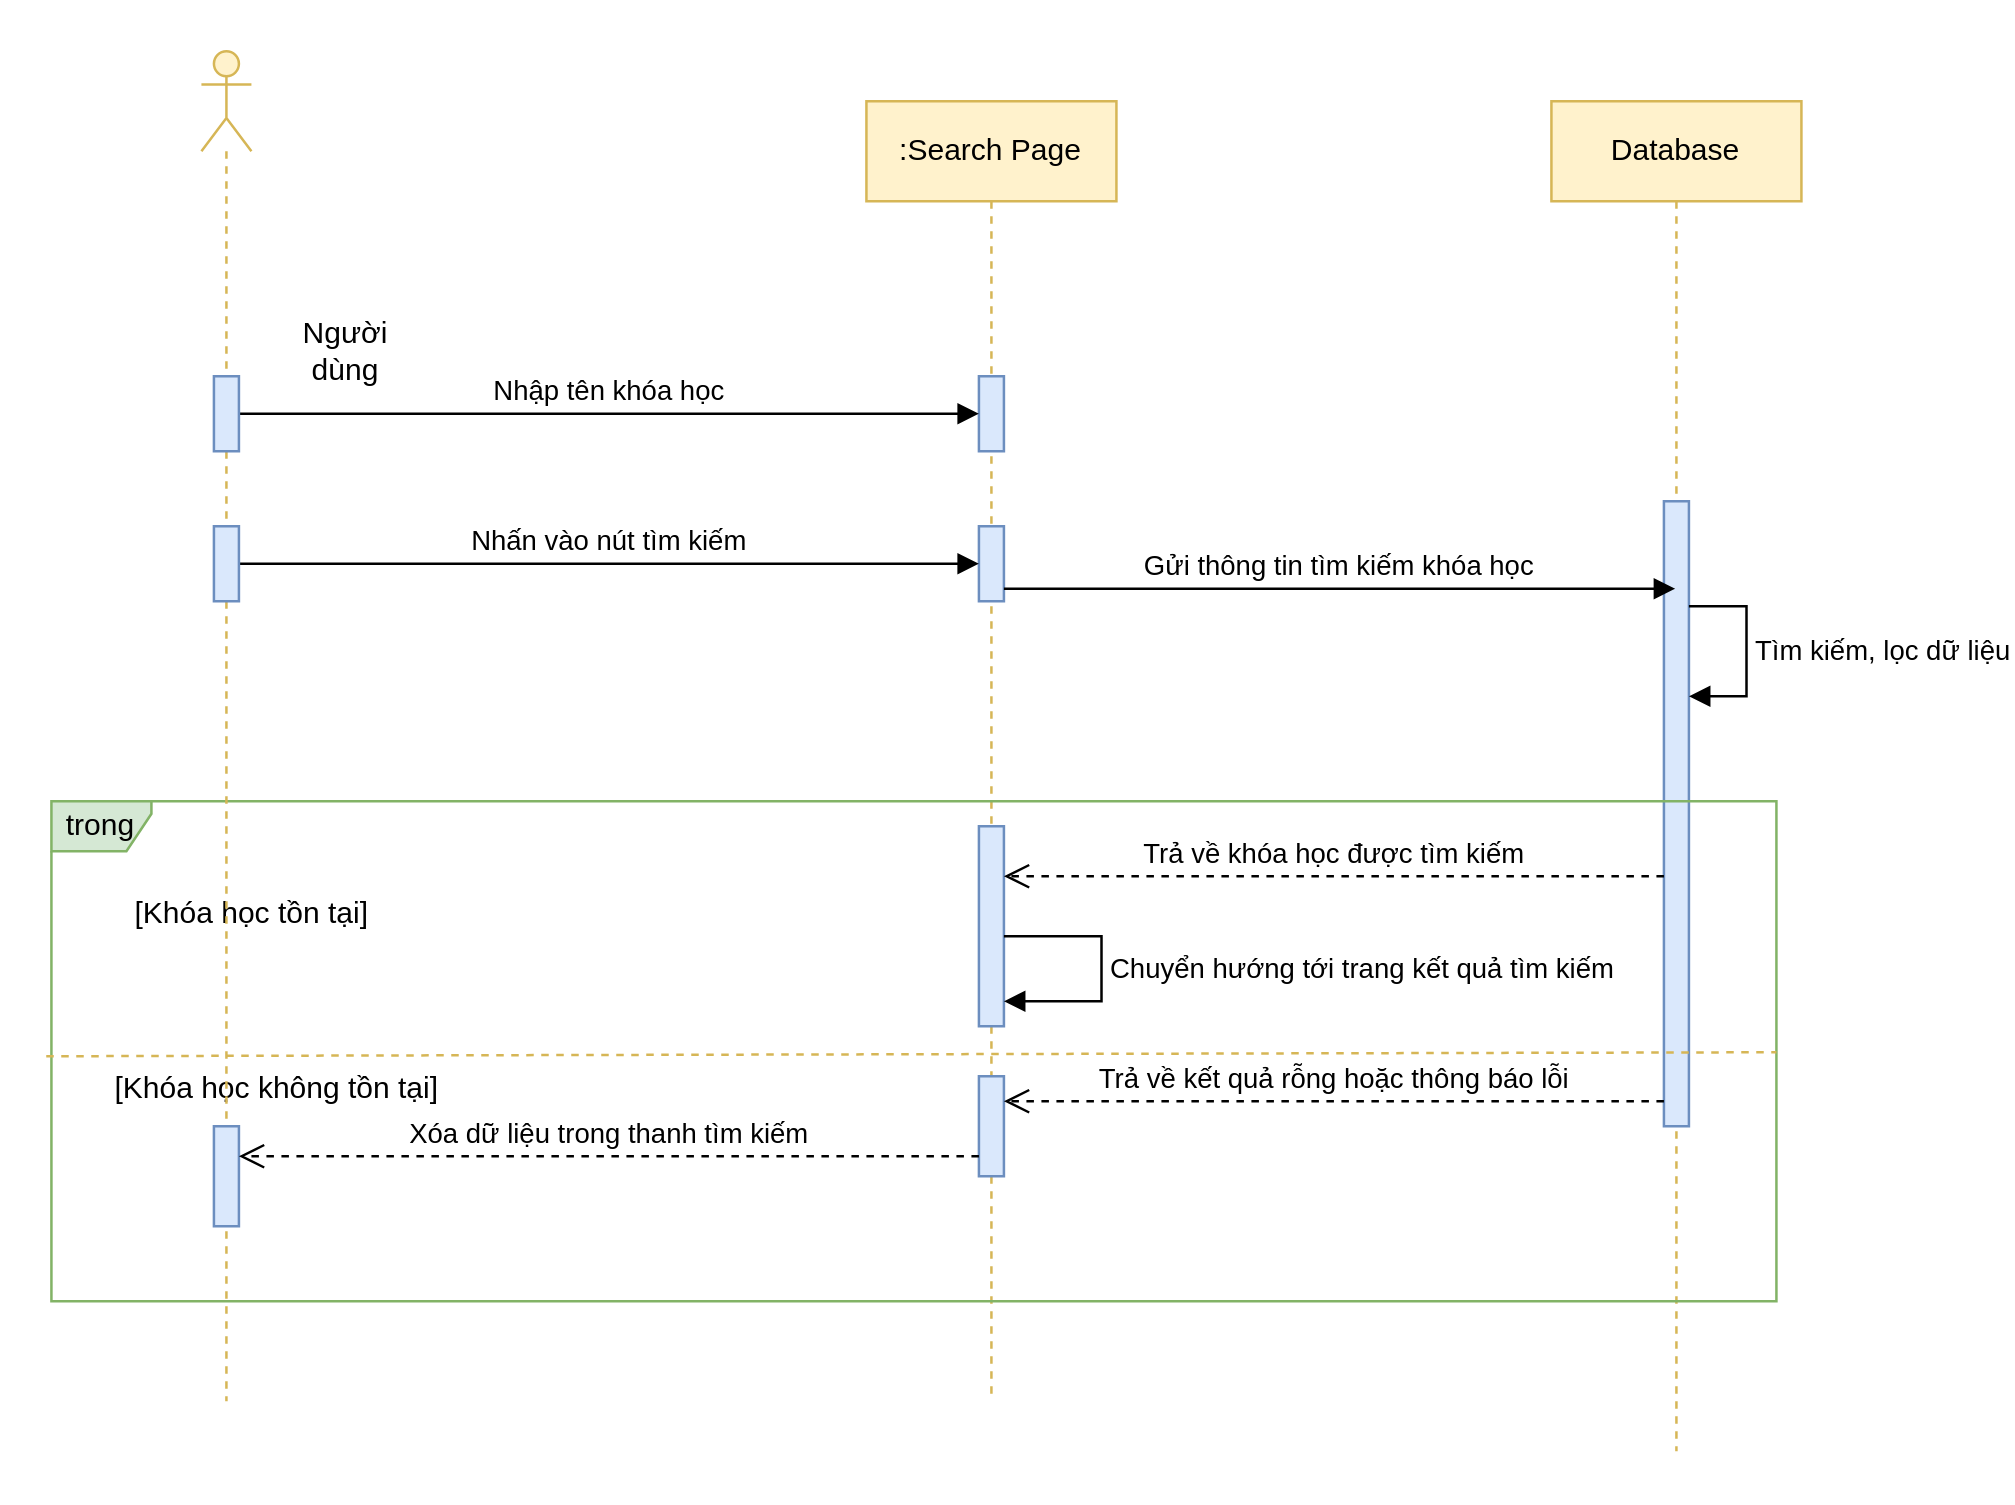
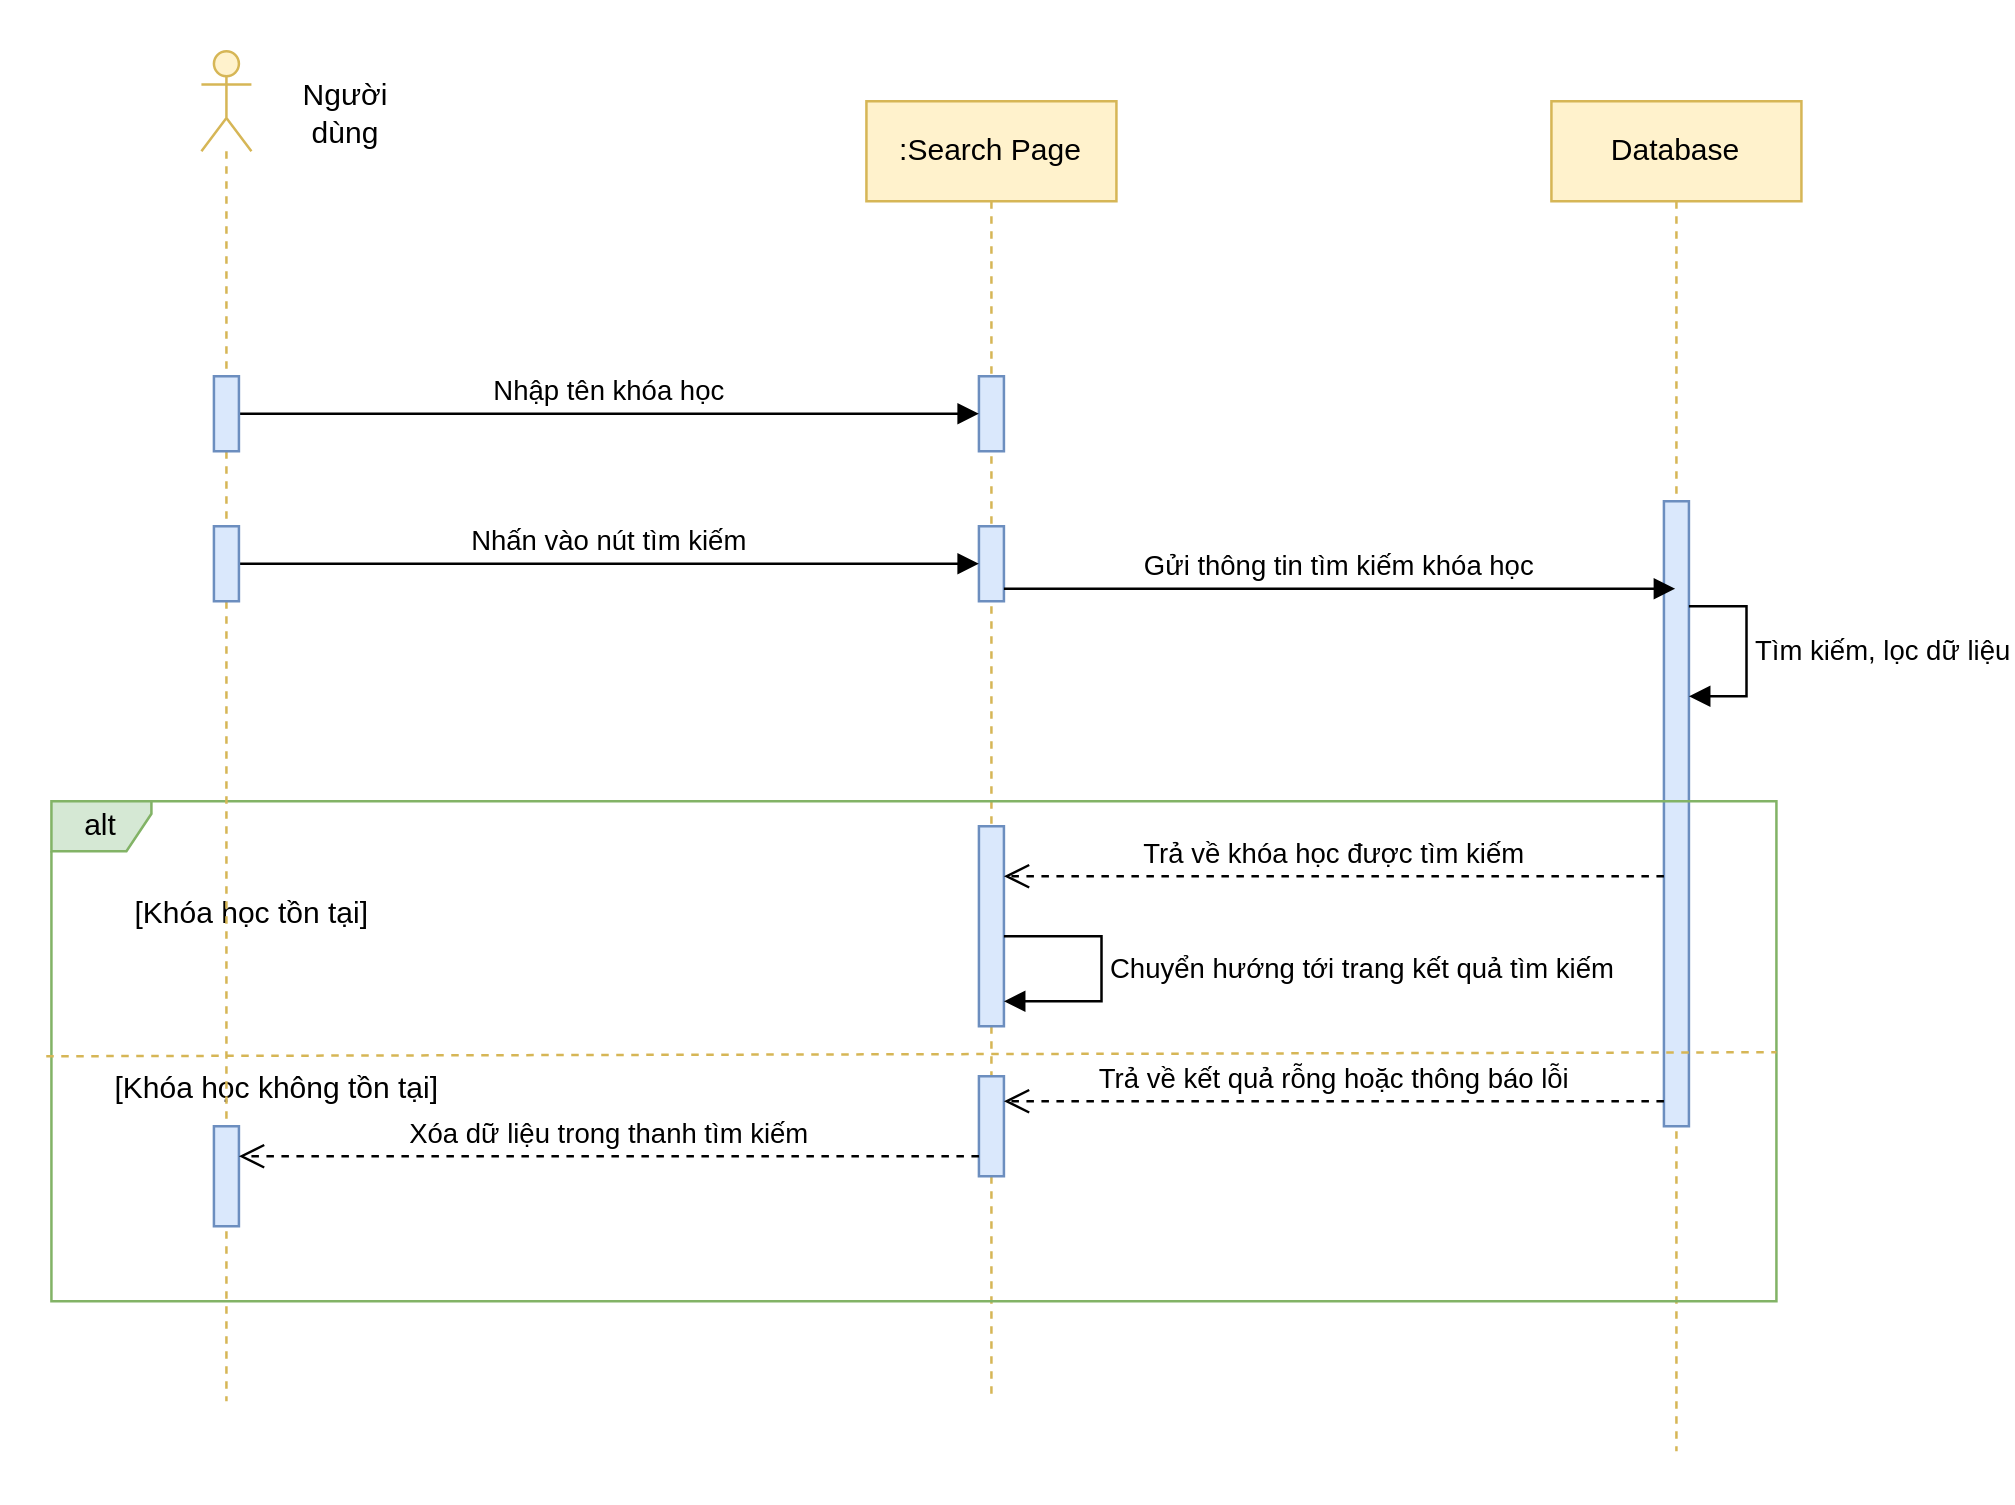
node "Người dùng": moved (346, 351) -> (346, 114)
node "trong": label "trong" -> "alt"
